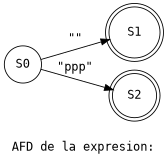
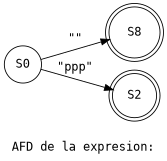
node "S1": label "S1" -> "S8"
